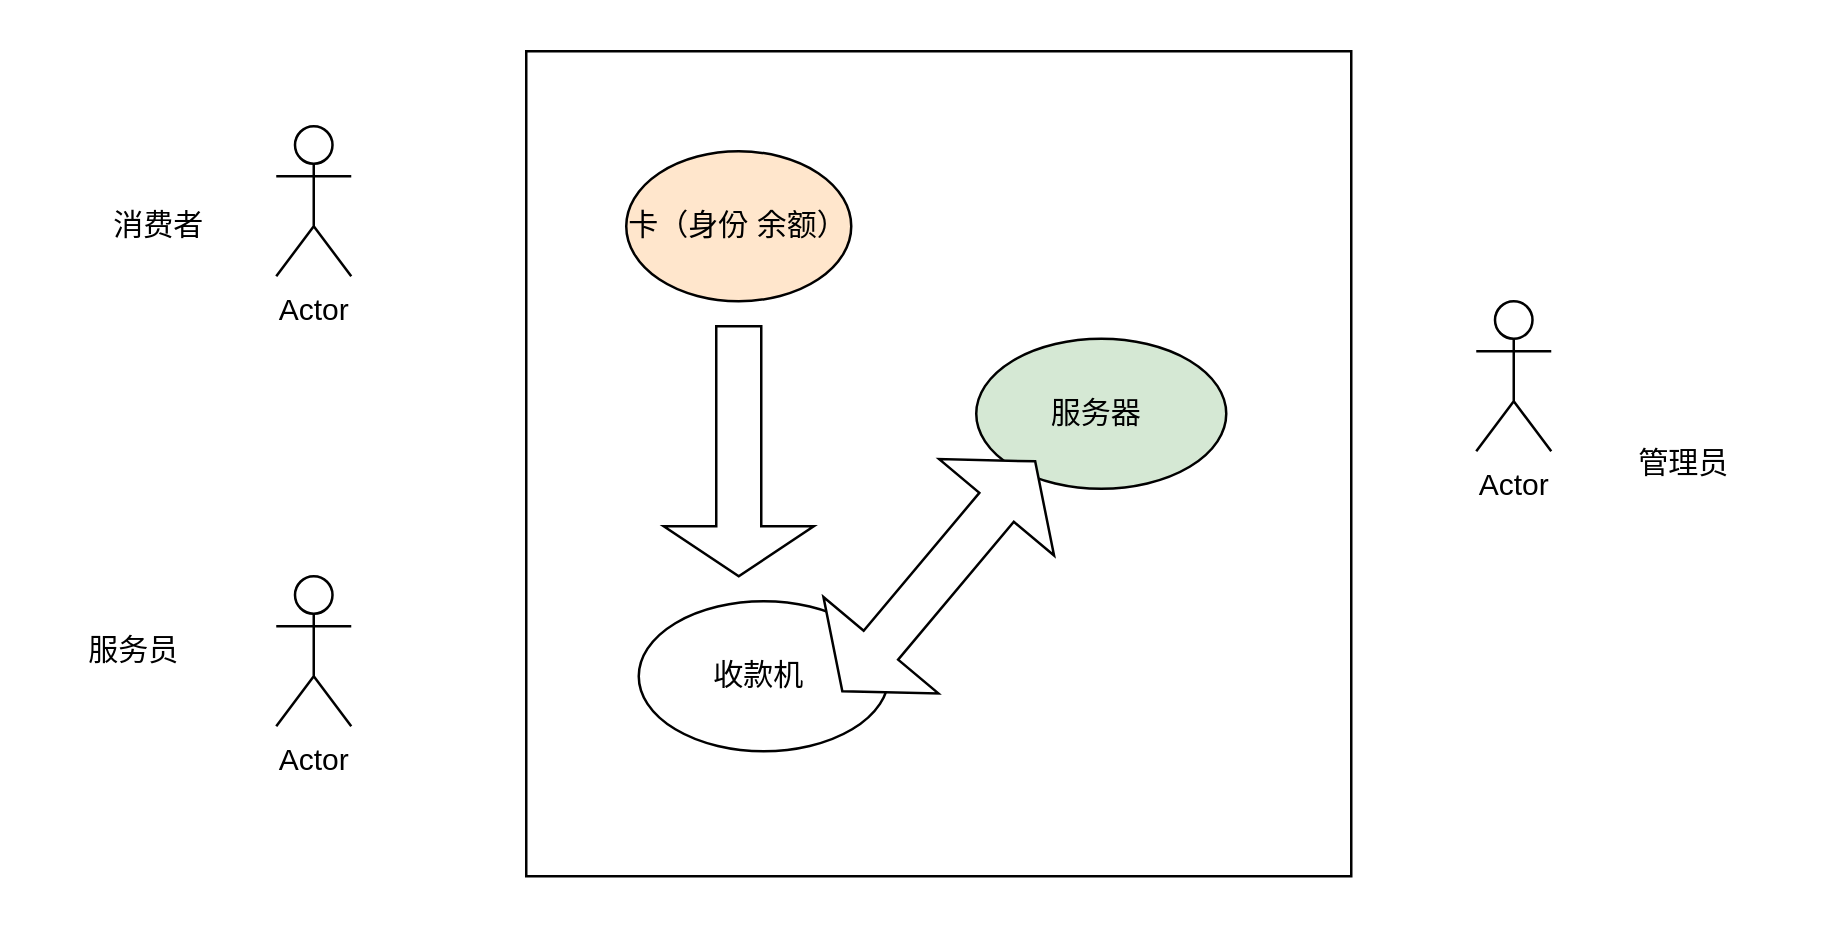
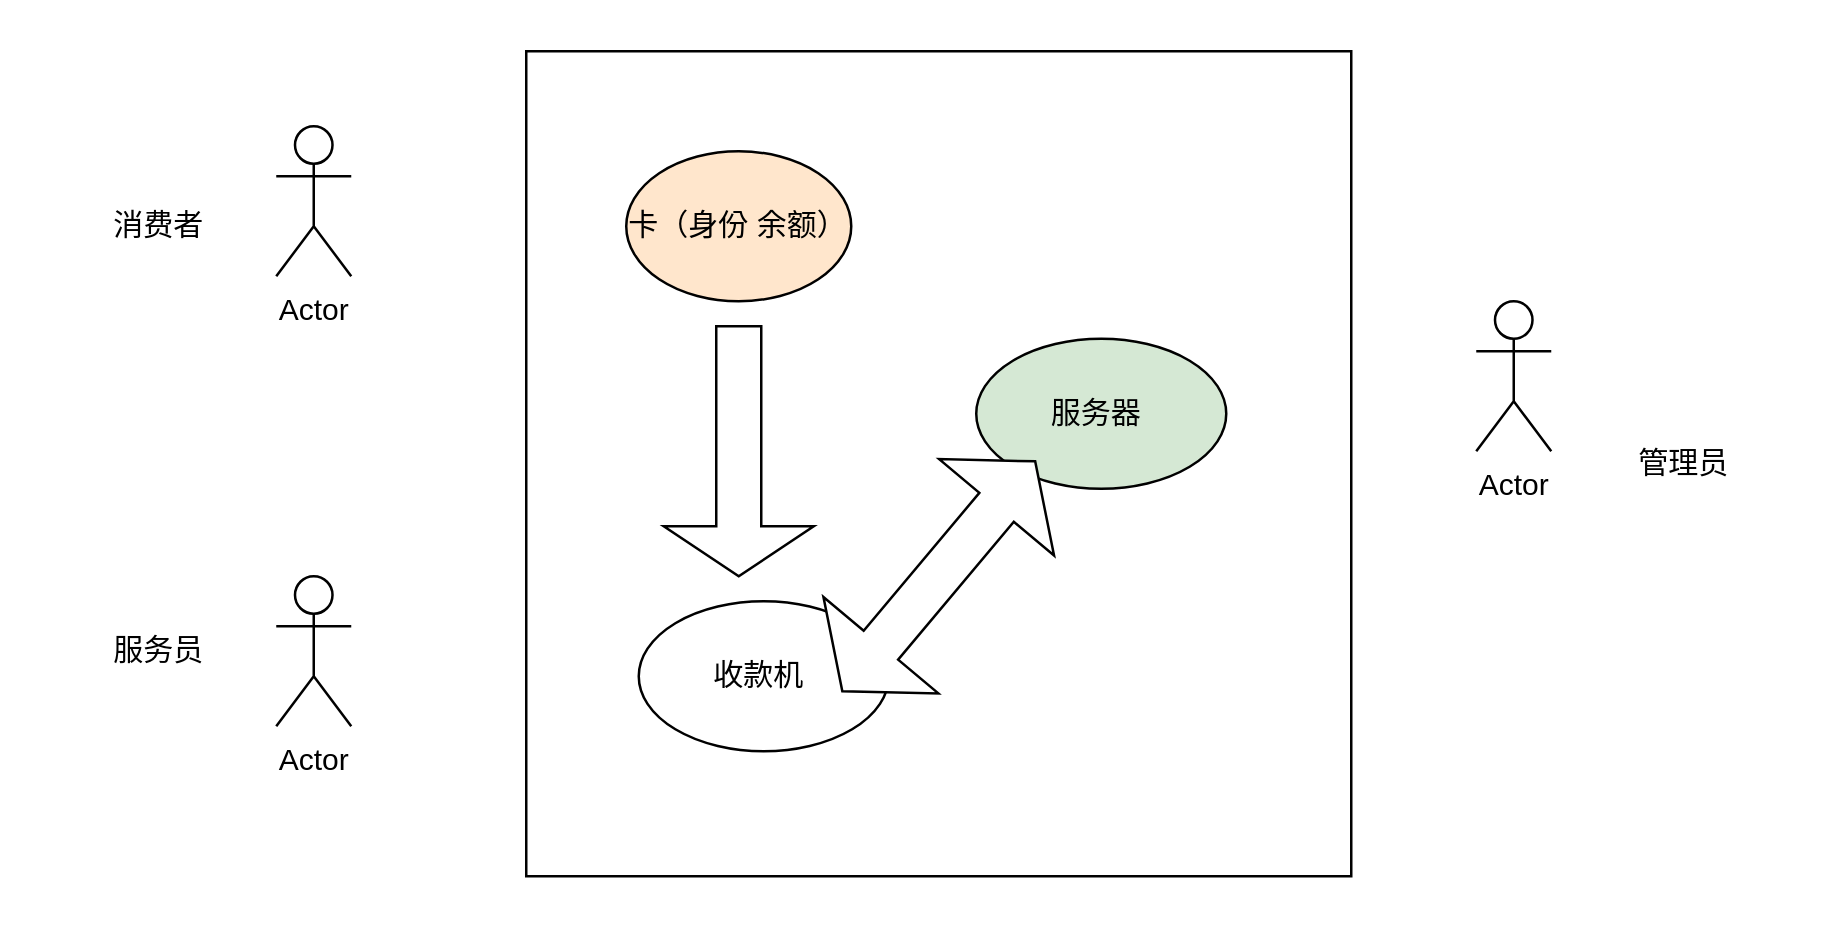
node "服务员": moved (139, 651) -> (164, 651)
